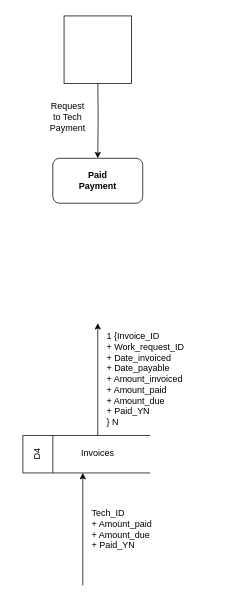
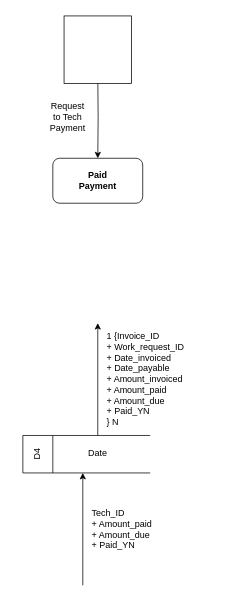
node "Invoices": label "Invoices" -> "Date"
